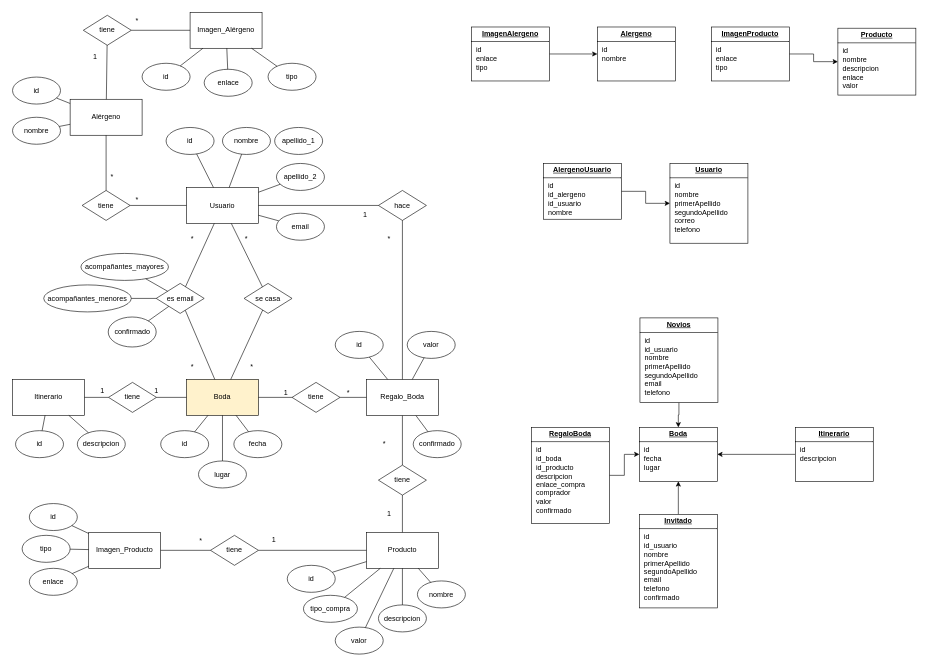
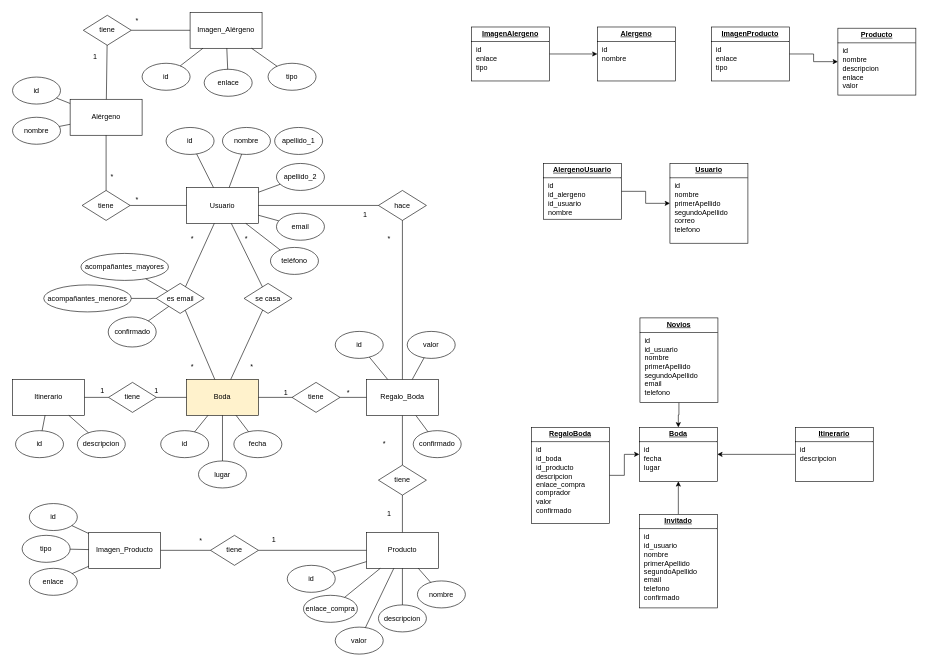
edge "Usuario" -- "teléfono": added
node "teléfono": added
node "tipo_compra": label "tipo_compra" -> "enlace_compra"
